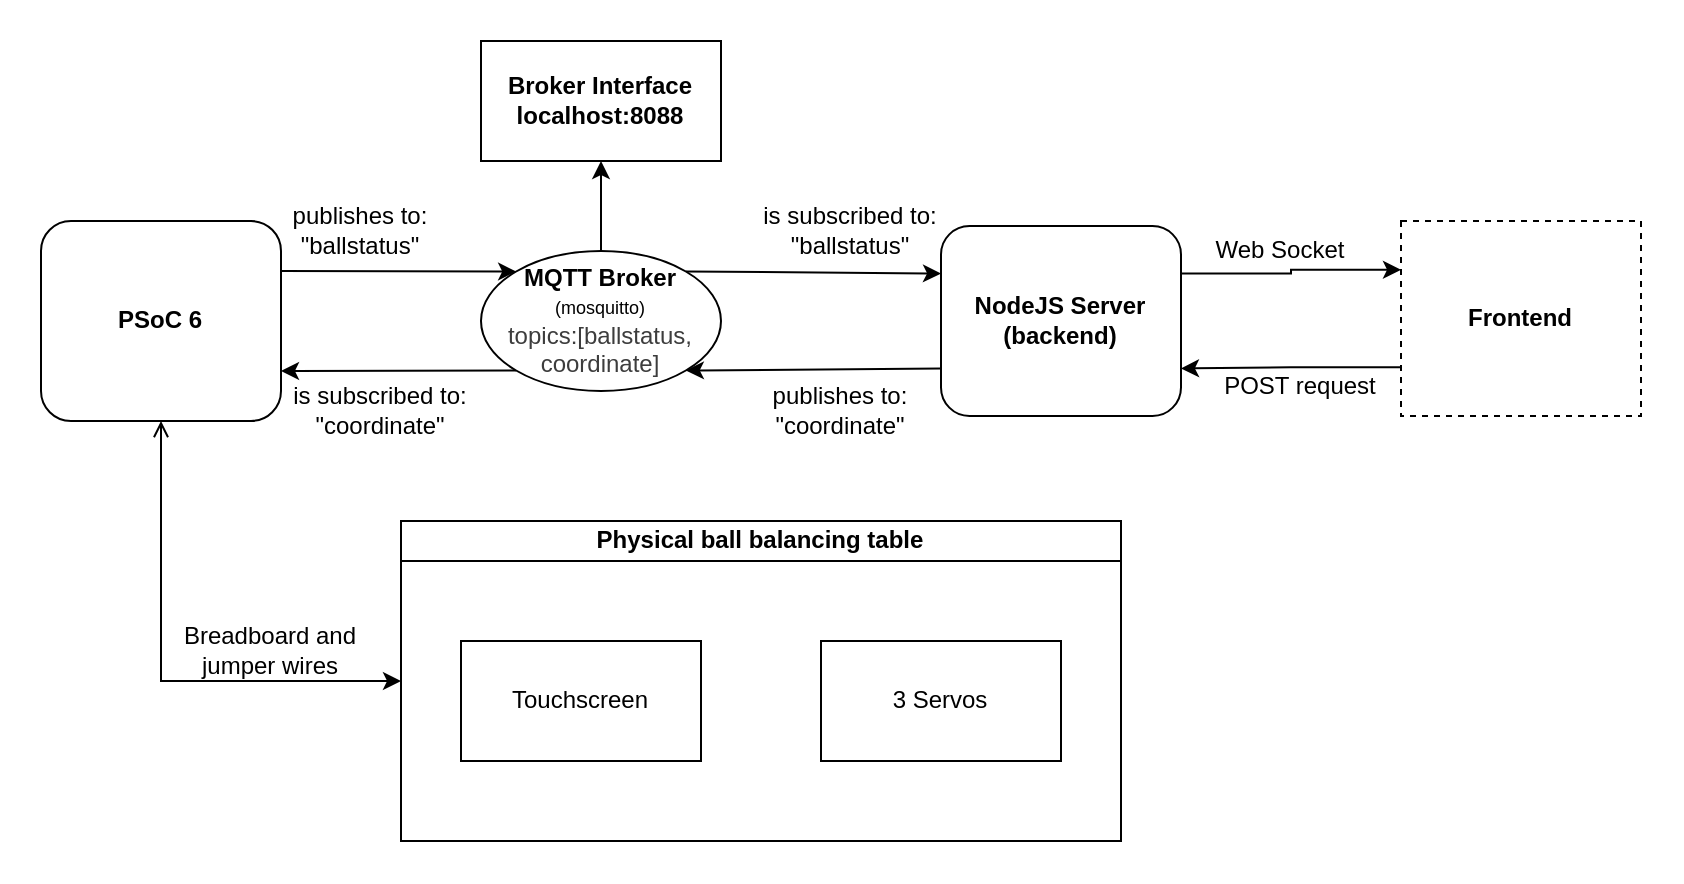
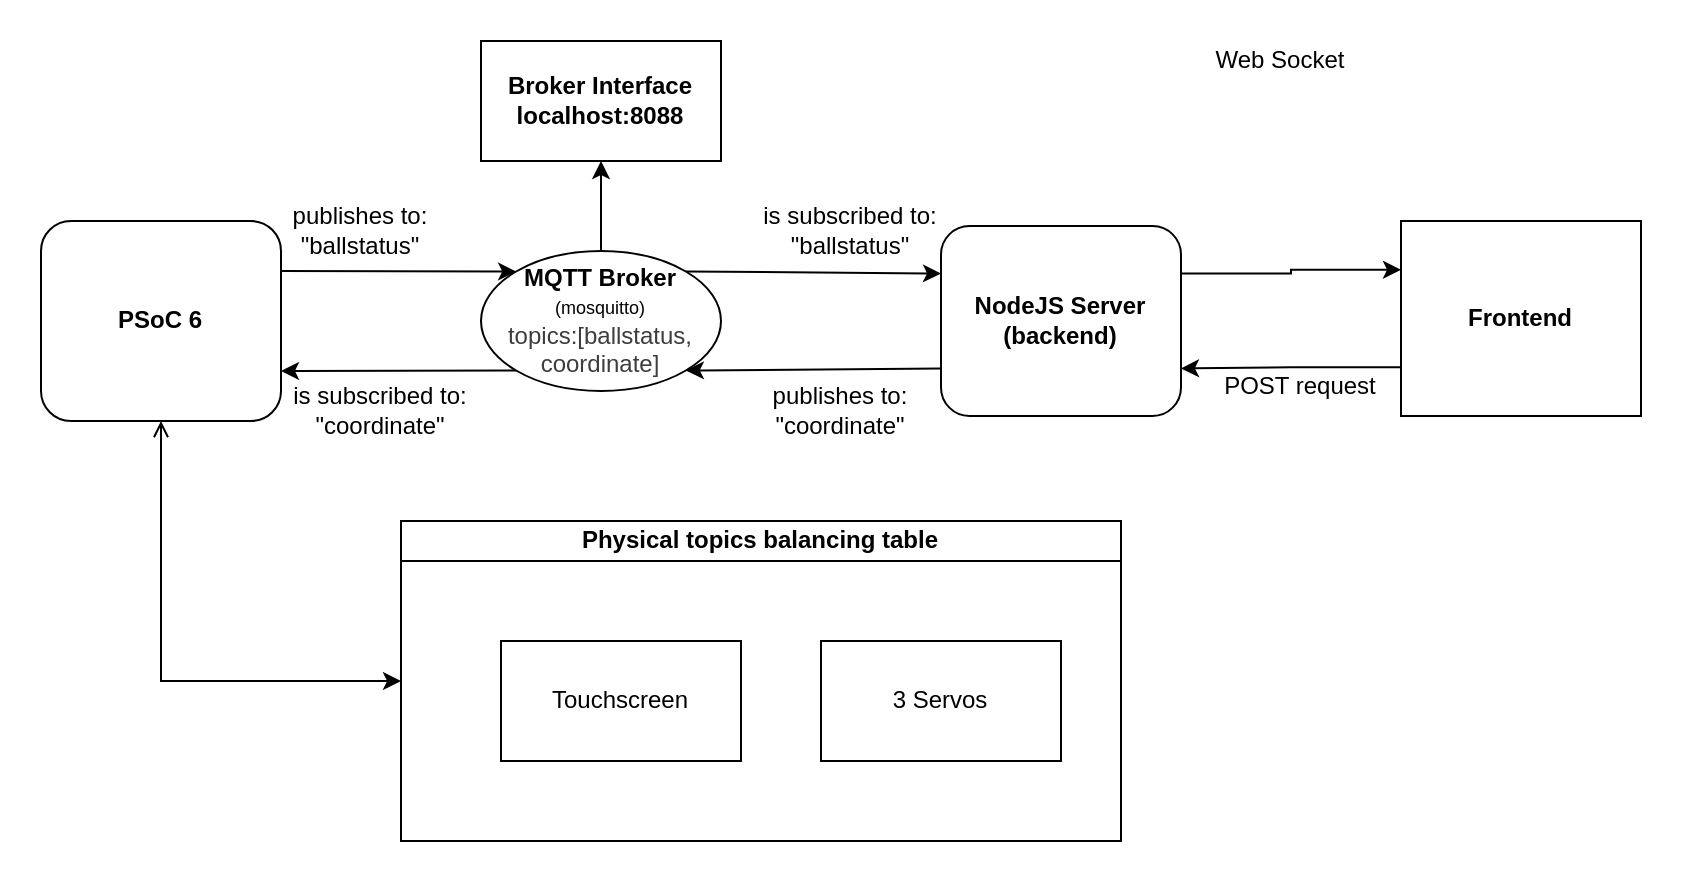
node "Web Socket": moved (1281, 251) -> (1281, 61)
node "Frontend": style dashed -> solid
node "Physical ball balancing table": label "Physical ball balancing table" -> "Physical topics balancing table"
node "Breadboard and jumper wires": removed
node "Touchscreen": moved (581, 701) -> (621, 701)
